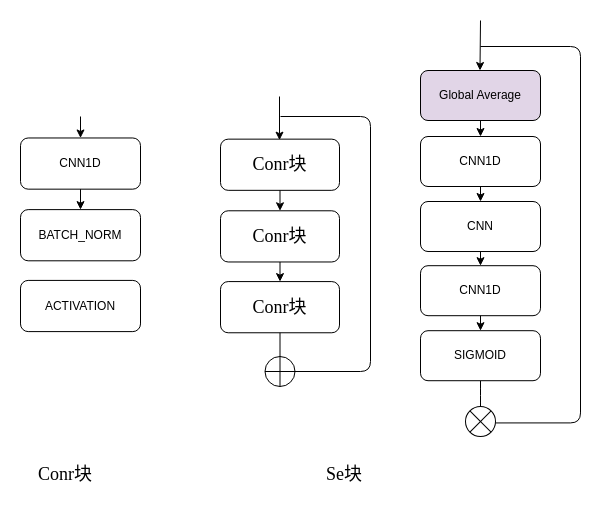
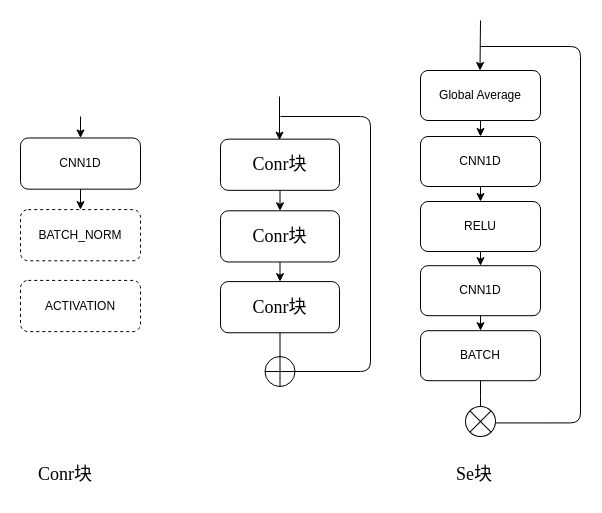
node "Global Average": fillcolor #e1d5e7 -> #ffffff
node "CNN": label "CNN" -> "RELU"
node "BATCH_NORM": style solid -> dashed
node "ACTIVATION": style solid -> dashed
node "SIGMOID": label "SIGMOID" -> "BATCH"
node "Se块": moved (366, 474) -> (496, 474)
